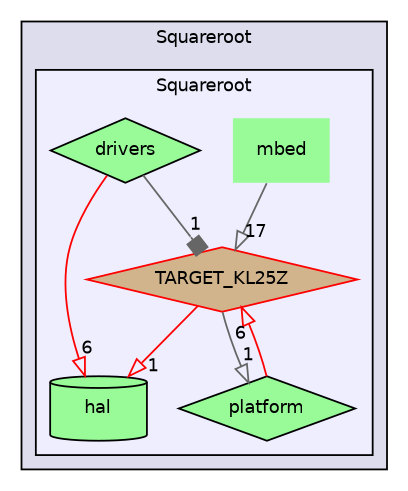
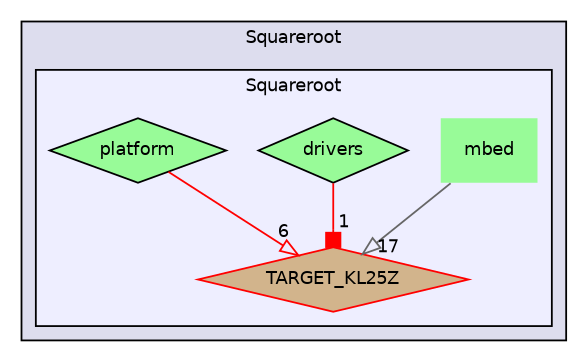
edge "drivers" -> "TARGET_KL25Z": color gray40 -> red
edge "TARGET_KL25Z" -> "platform": removed
node "hal": removed
